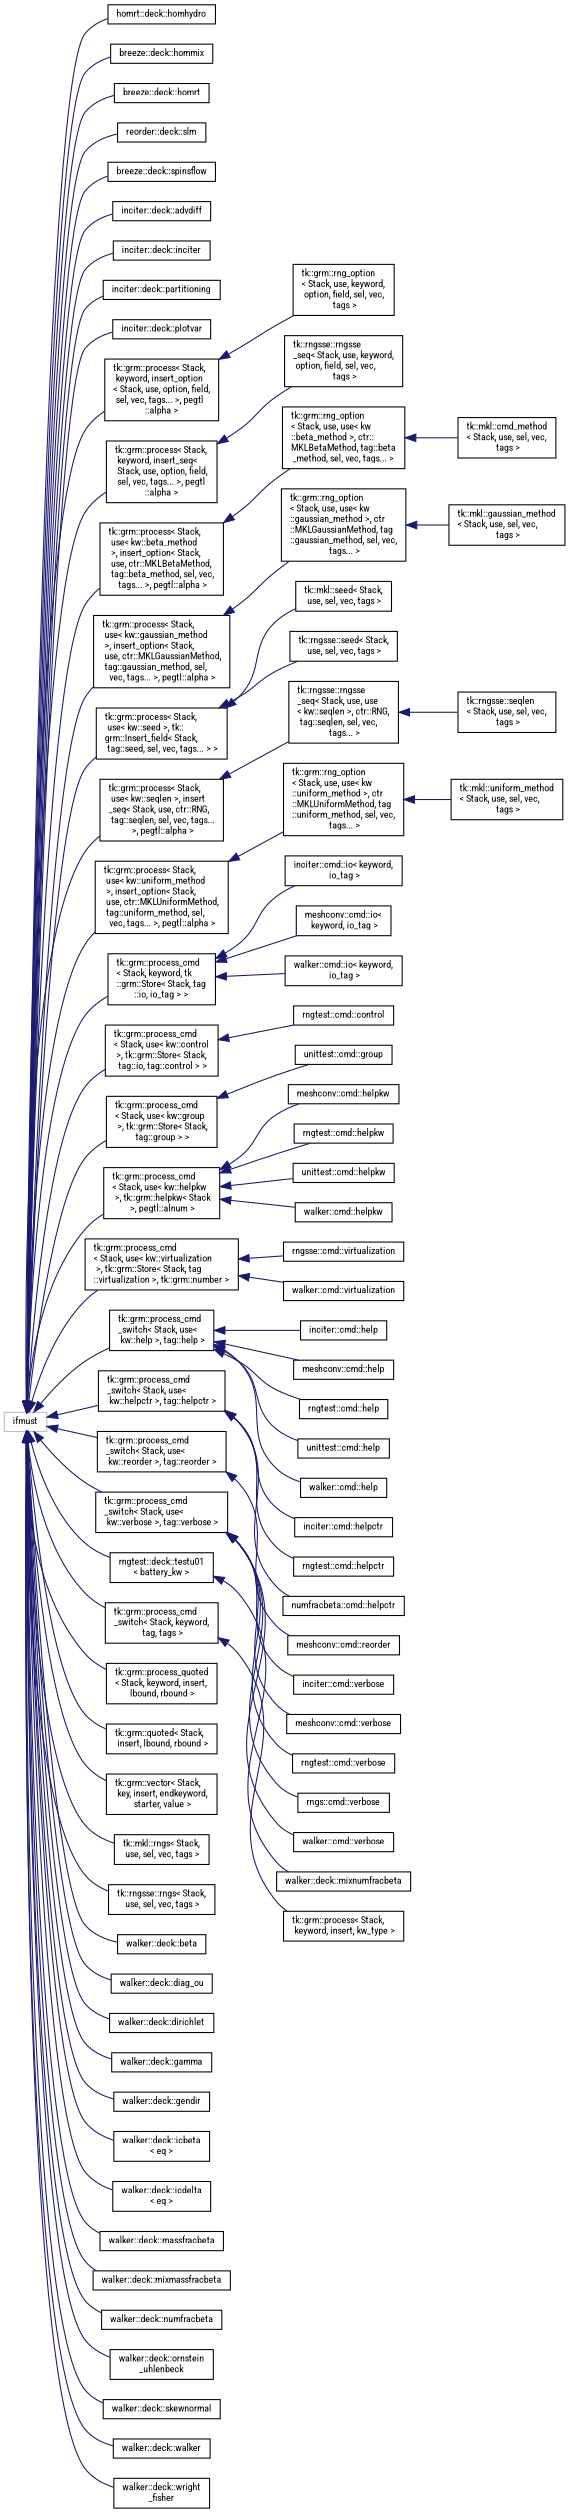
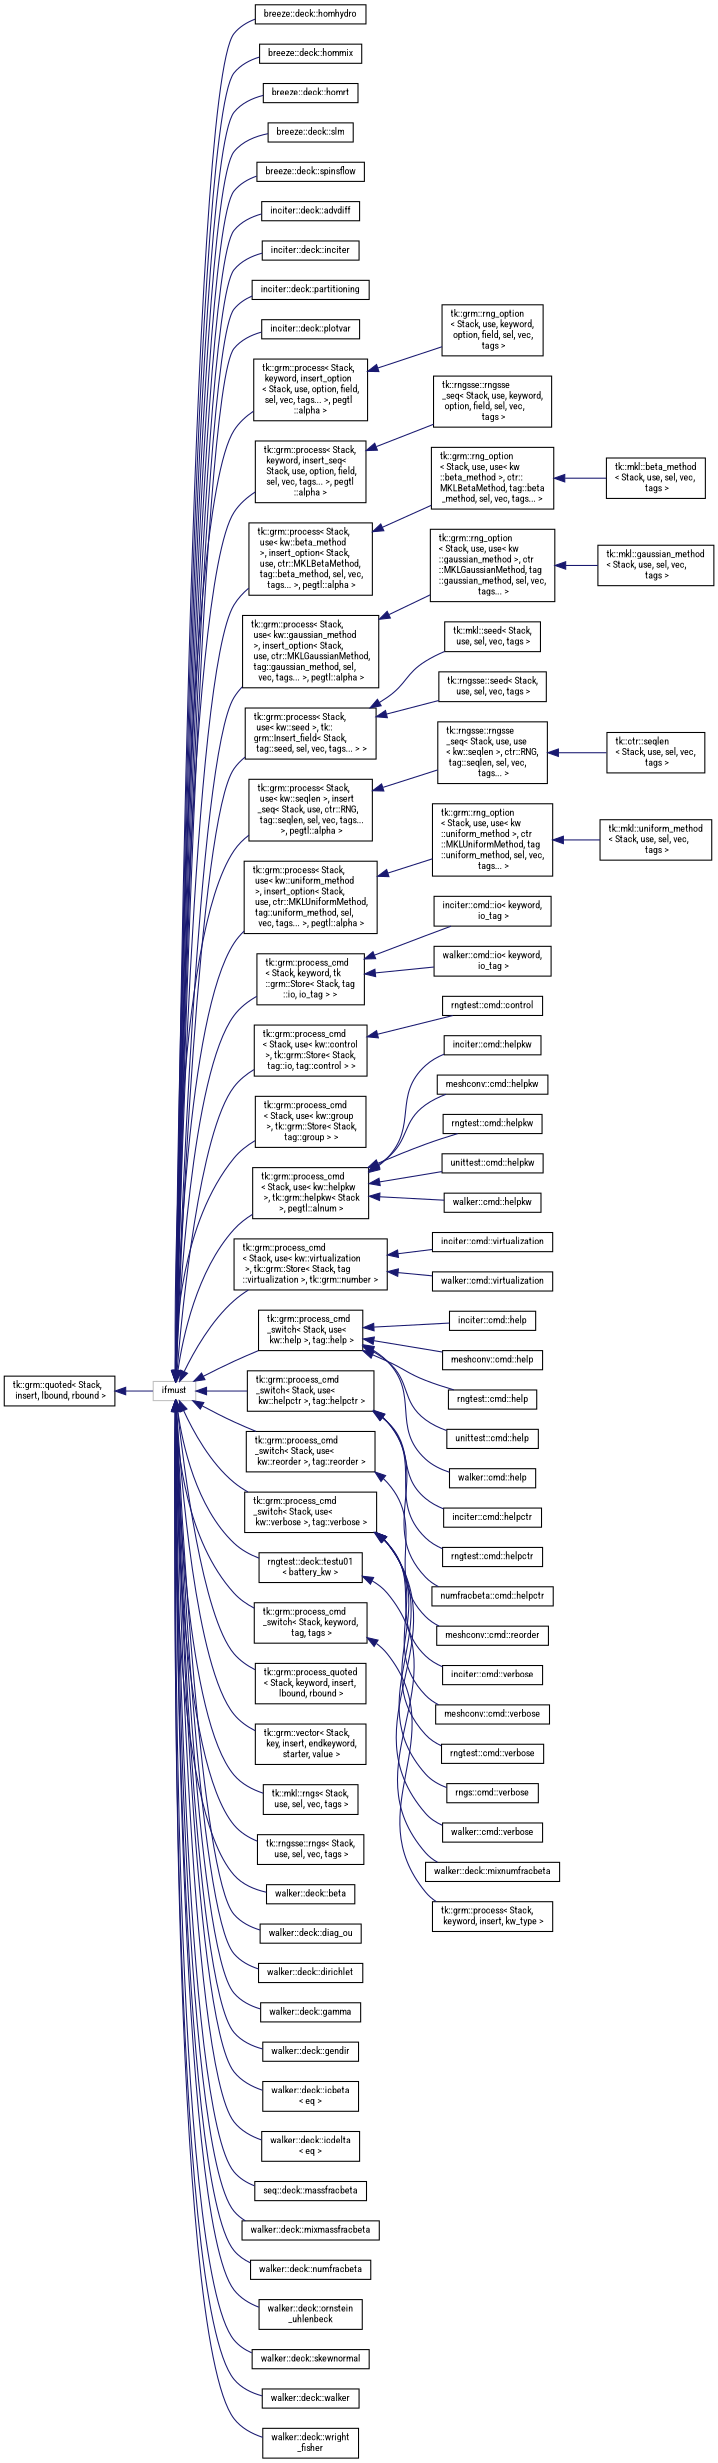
node "homrt::deck::homhydro": label "homrt::deck::homhydro" -> "breeze::deck::homhydro"
node "reorder::deck::slm": label "reorder::deck::slm" -> "breeze::deck::slm"
node "tk::mkl::cmd_method < Stack, use, sel, vec, tags >": label "tk::mkl::cmd_method < Stack, use, sel, vec, tags >" -> "tk::mkl::beta_method < Stack, use, sel, vec, tags >"
node "tk::rngsse::seqlen < Stack, use, sel, vec, tags >": label "tk::rngsse::seqlen < Stack, use, sel, vec, tags >" -> "tk::ctr::seqlen < Stack, use, sel, vec, tags >"
node "meshconv::cmd::io< keyword, io_tag >": removed
node "inciter::cmd::helpkw": added
node "unittest::cmd::group": removed
node "rngsse::cmd::virtualization": label "rngsse::cmd::virtualization" -> "inciter::cmd::virtualization"
edge "tk::grm::quoted< Stack, insert, lbound, rbound >" -> "ifmust": reversed
node "walker::deck::massfracbeta": label "walker::deck::massfracbeta" -> "seq::deck::massfracbeta"
